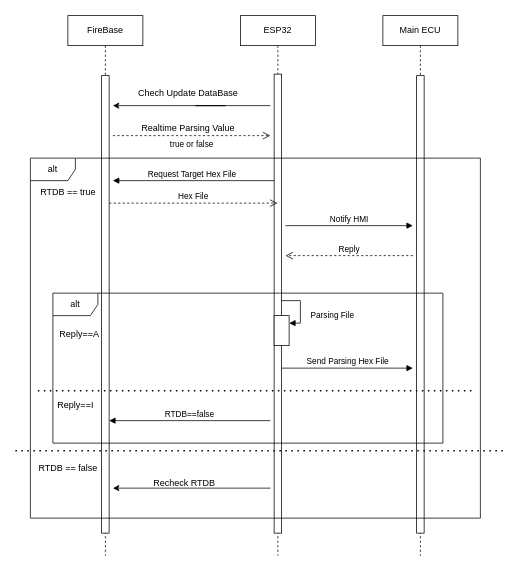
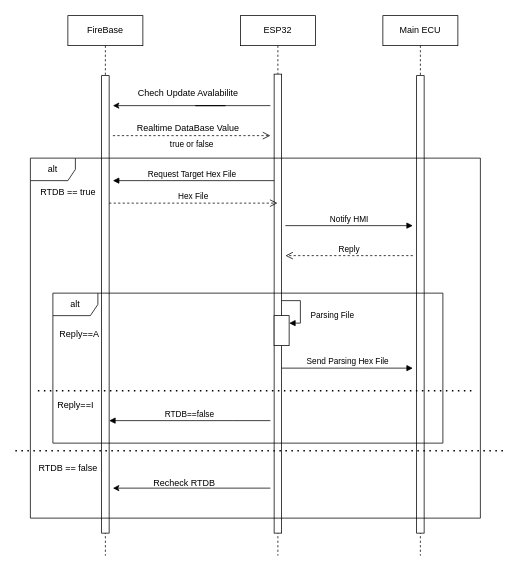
node "Chech Update DataBase": label "Chech Update DataBase" -> "Chech Update Avalabilite"
node "Realtime Parsing Value": label "Realtime Parsing Value" -> "Realtime DataBase Value"
